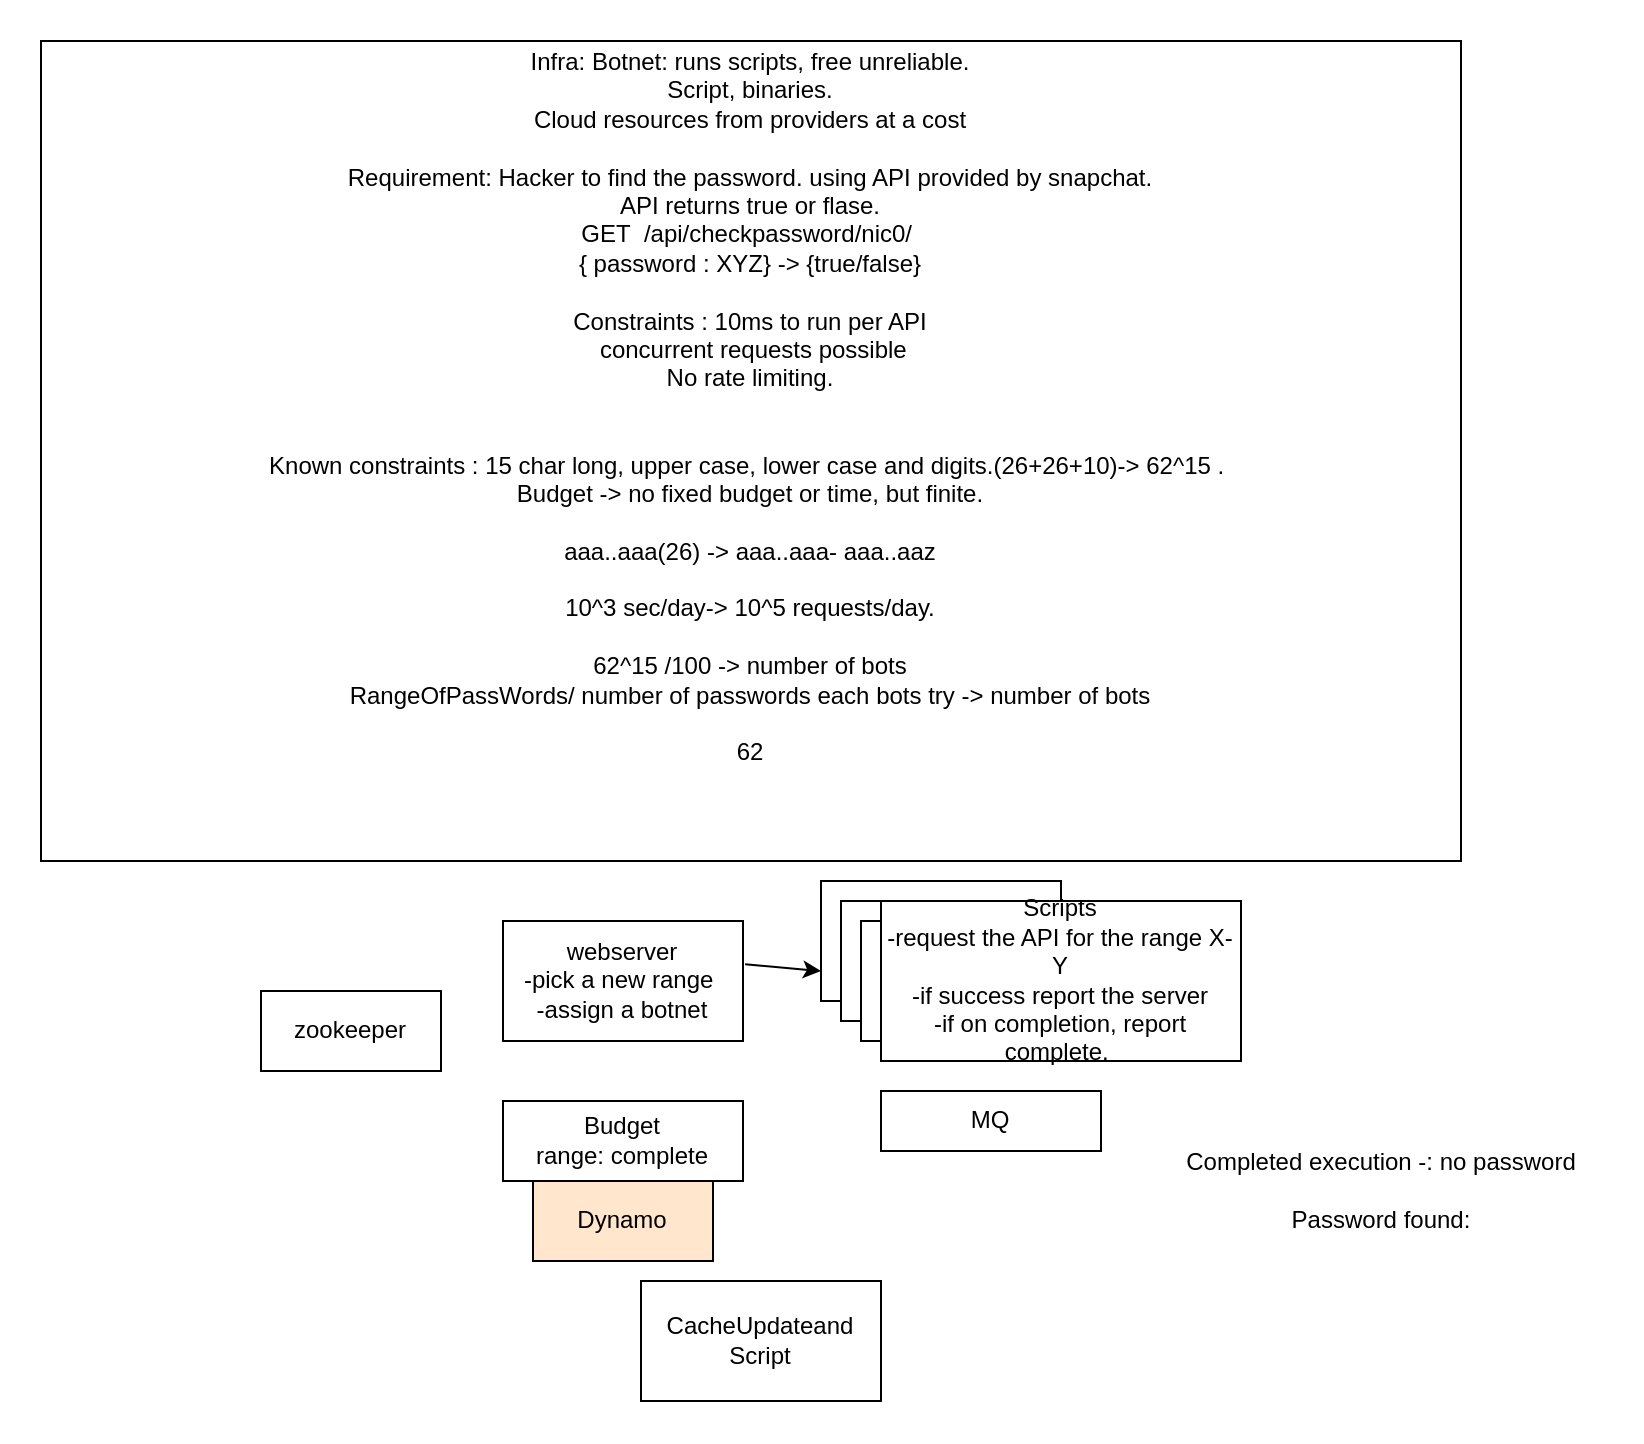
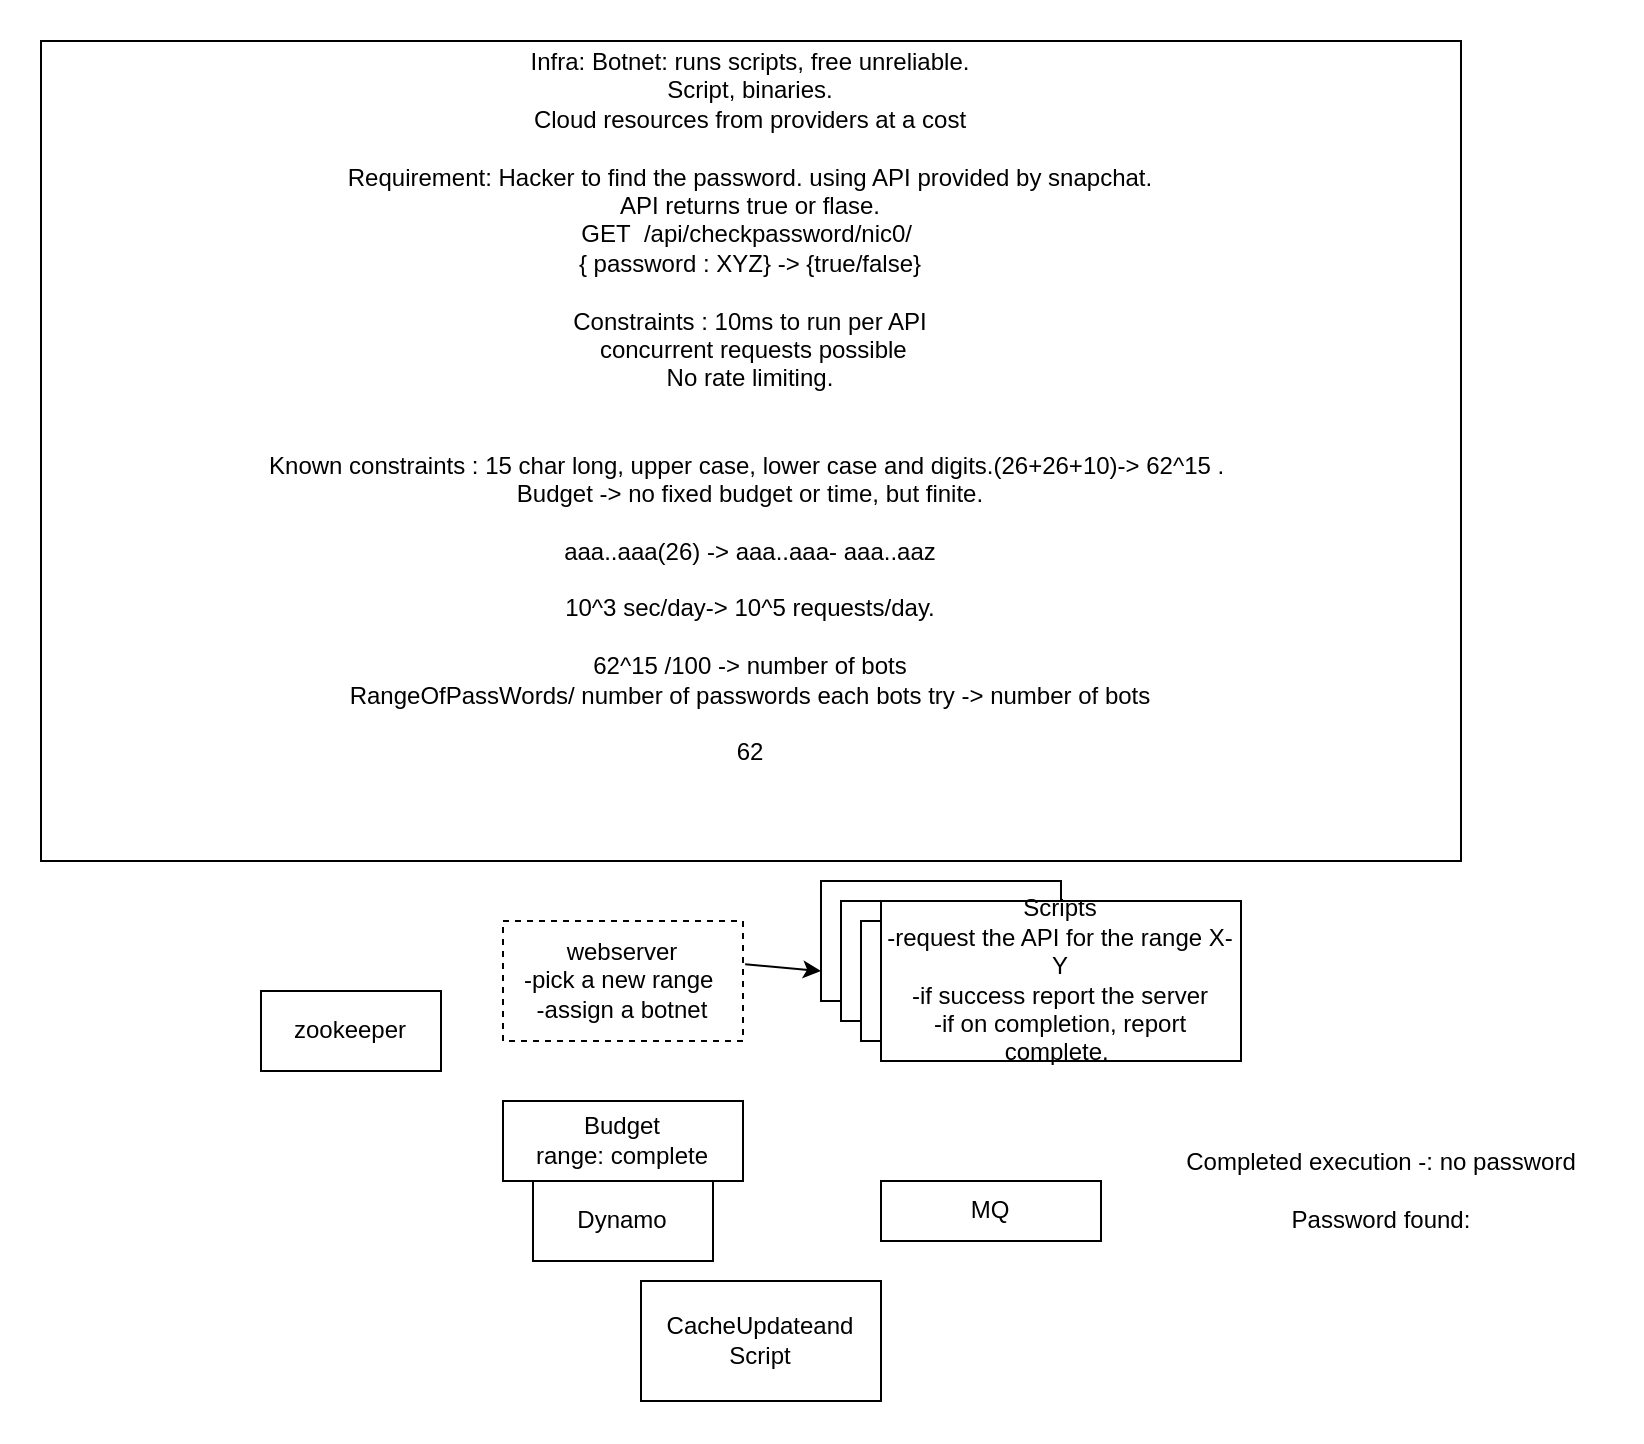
node "webserver -pick a new range -assign a botnet": style solid -> dashed
node "MQ": moved (991, 1121) -> (991, 1211)
node "Dynamo": fillcolor #ffe6cc -> #ffffff
